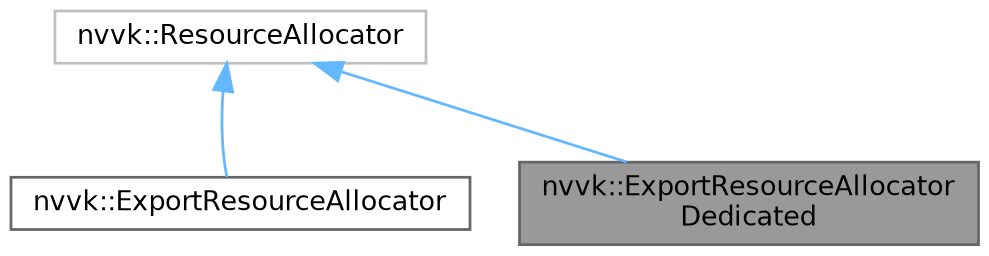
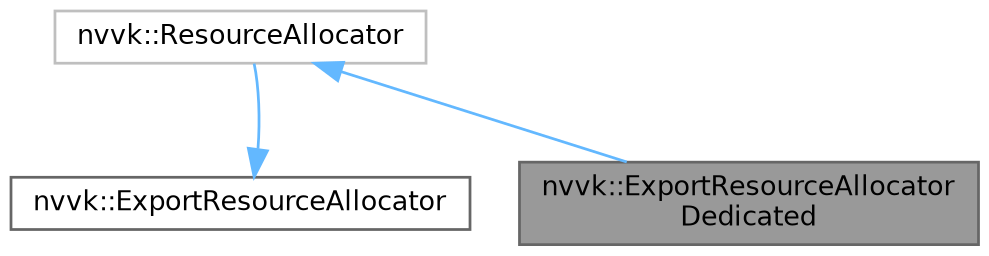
edge "nvvk::ExportResourceAllocator" -> "nvvk::ResourceAllocator": reversed
